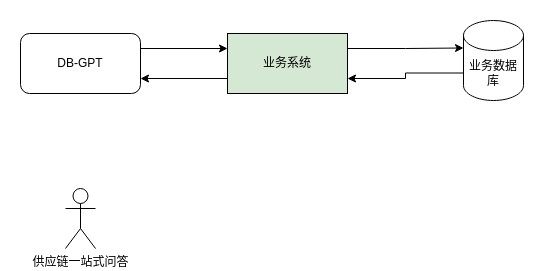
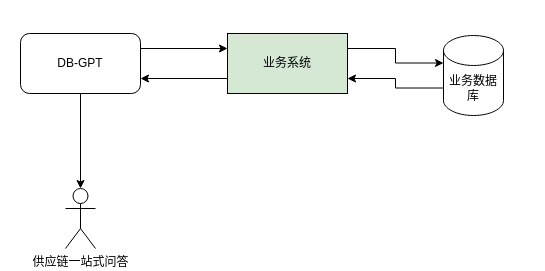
node "业务数据库": moved (494, 61) -> (474, 76)
edge "DB-GPT" -> "供应链一站式问答": added
